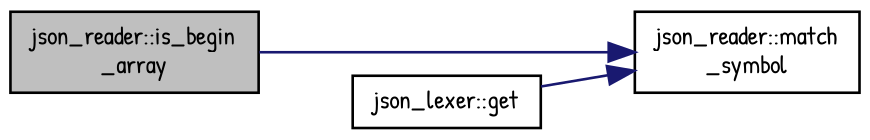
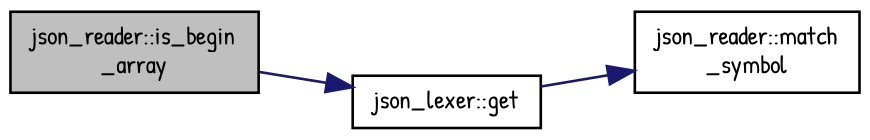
edge "json_reader::is_begin _array" -> "json_reader::match _symbol": now "json_reader::is_begin _array" -> "json_lexer::get"
